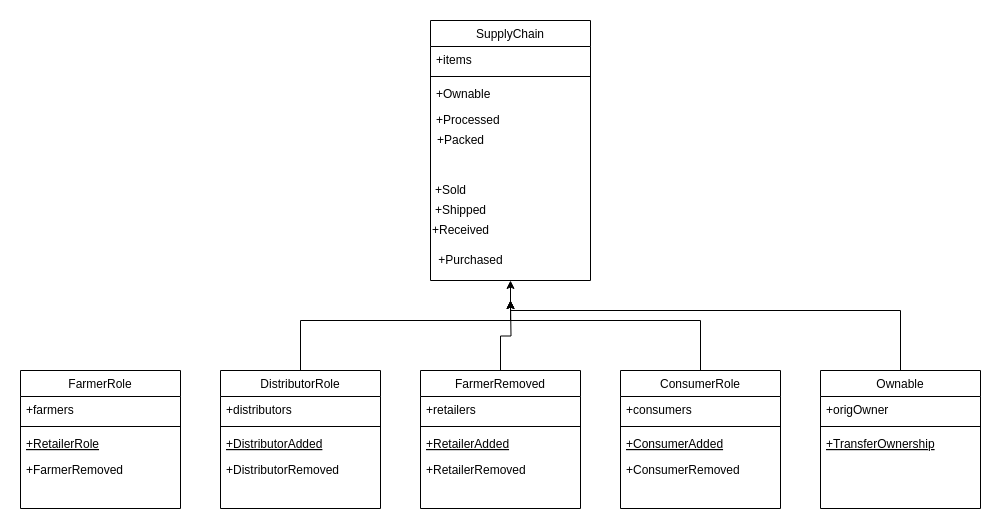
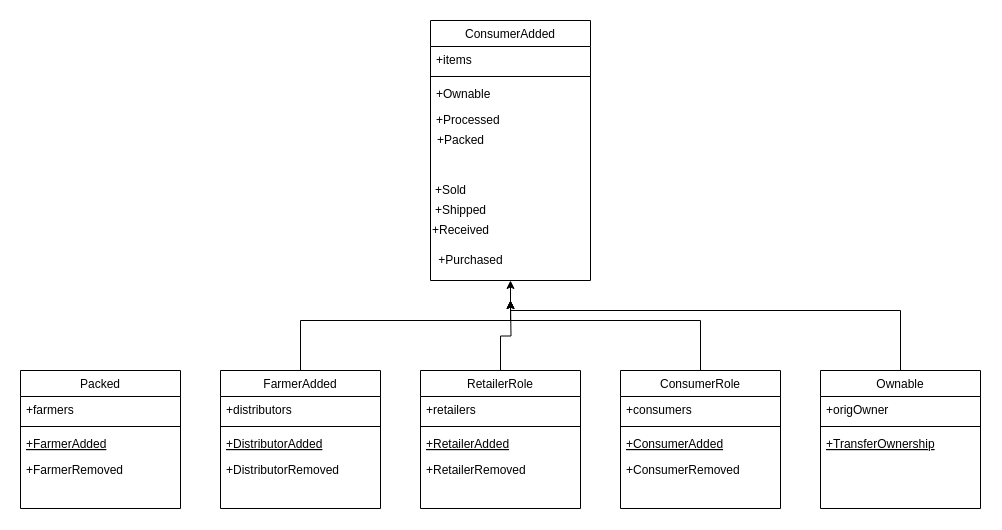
node "SupplyChain": label "SupplyChain" -> "ConsumerAdded"
node "FarmerRole": label "FarmerRole" -> "Packed"
node "DistributorRole": label "DistributorRole" -> "FarmerAdded"
node "FarmerRemoved": label "FarmerRemoved" -> "RetailerRole"
node "+RetailerRole": label "+RetailerRole" -> "+FarmerAdded"
